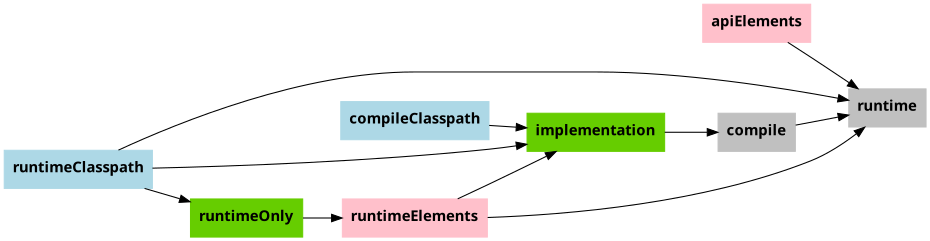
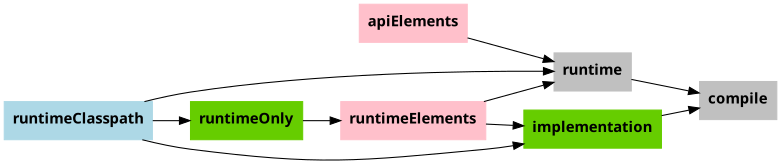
node "compileClasspath": removed
edge "compile" -> "runtime": reversed
